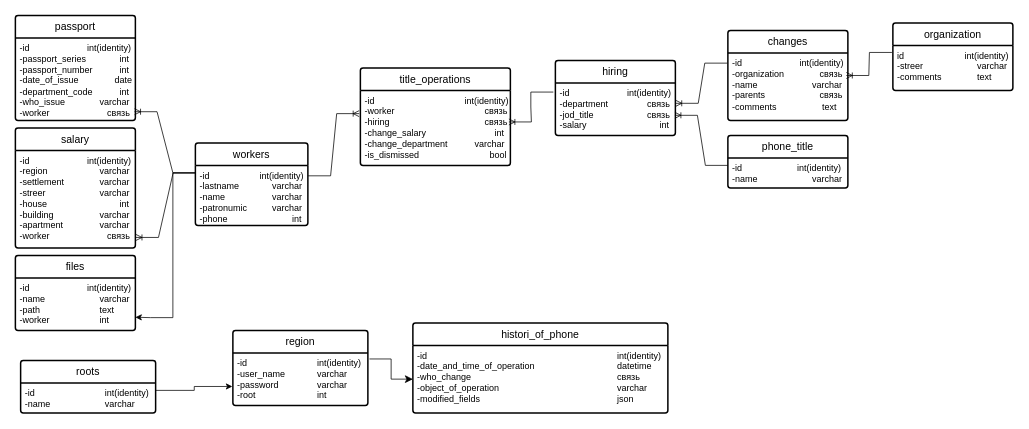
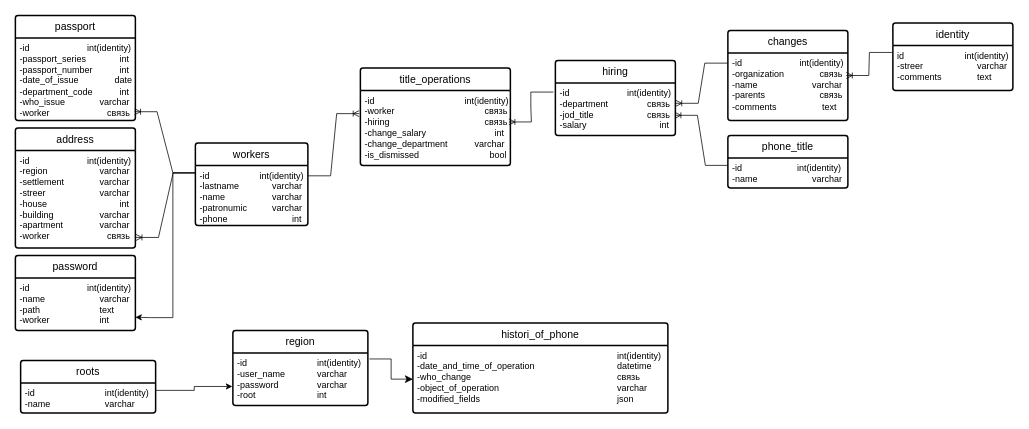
node "organization": label "organization" -> "identity"
node "salary": label "salary" -> "address"
node "files": label "files" -> "password"
